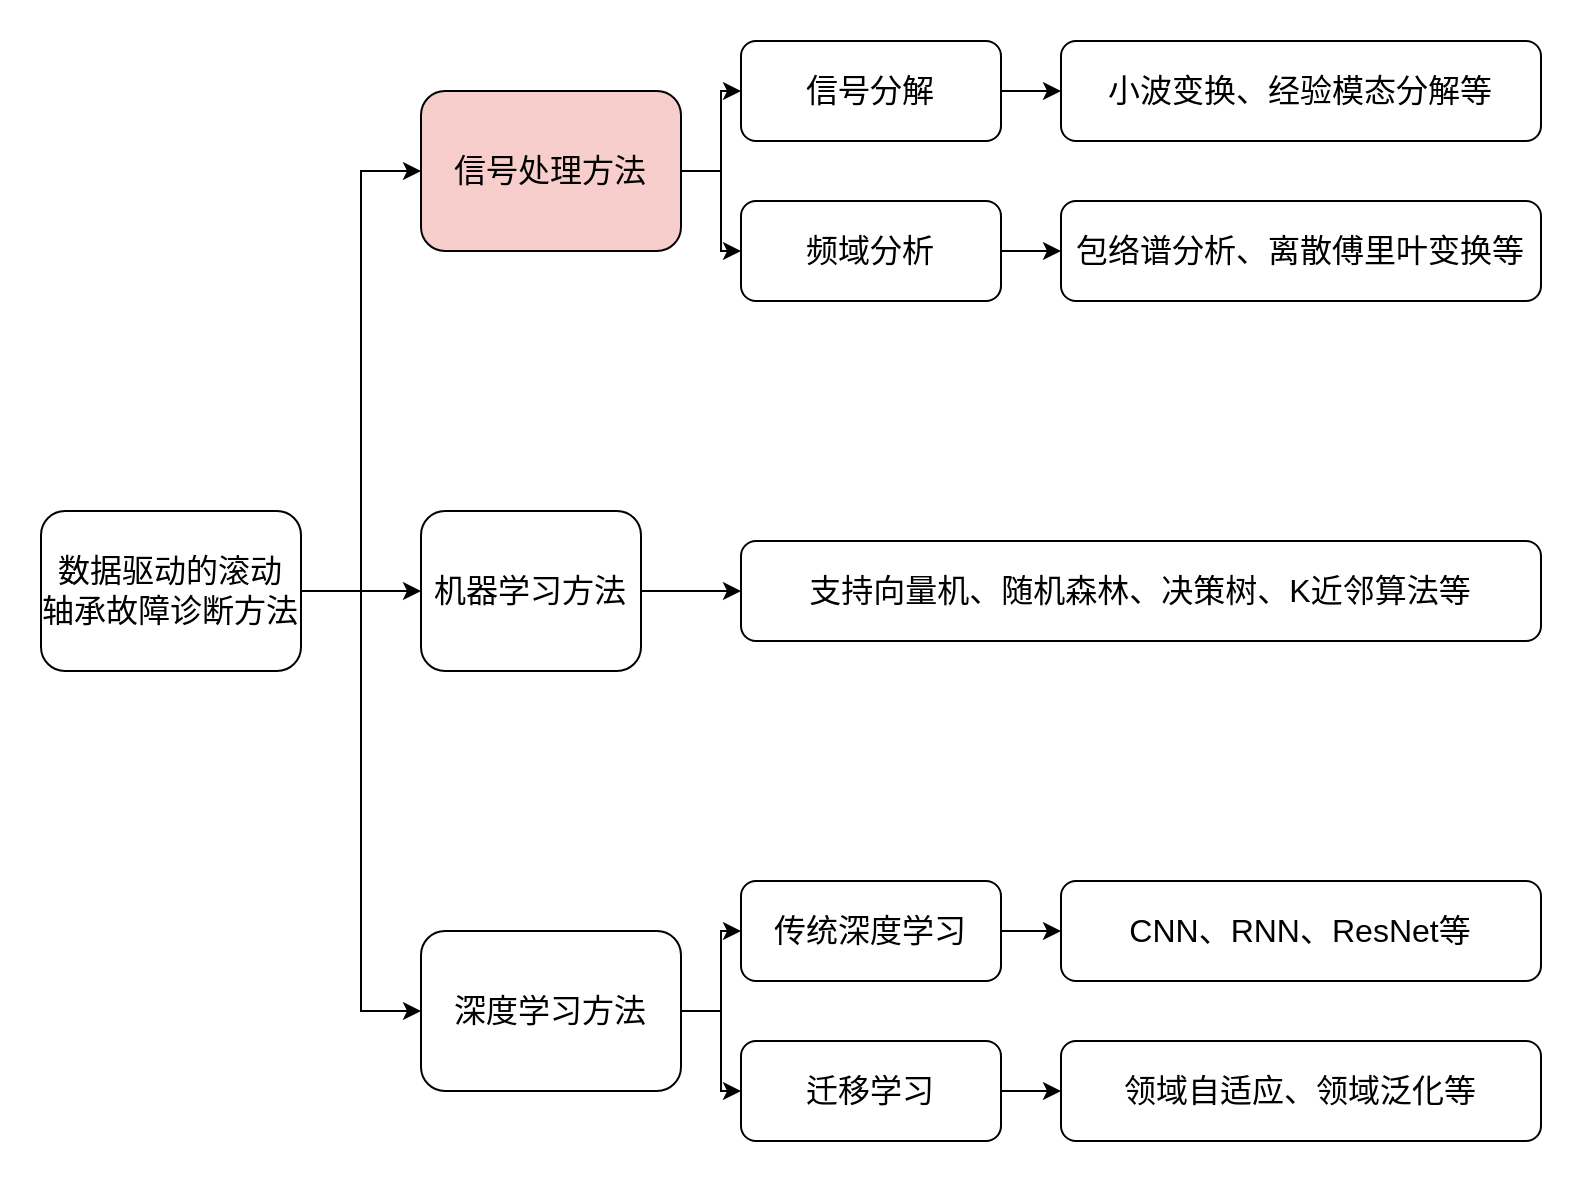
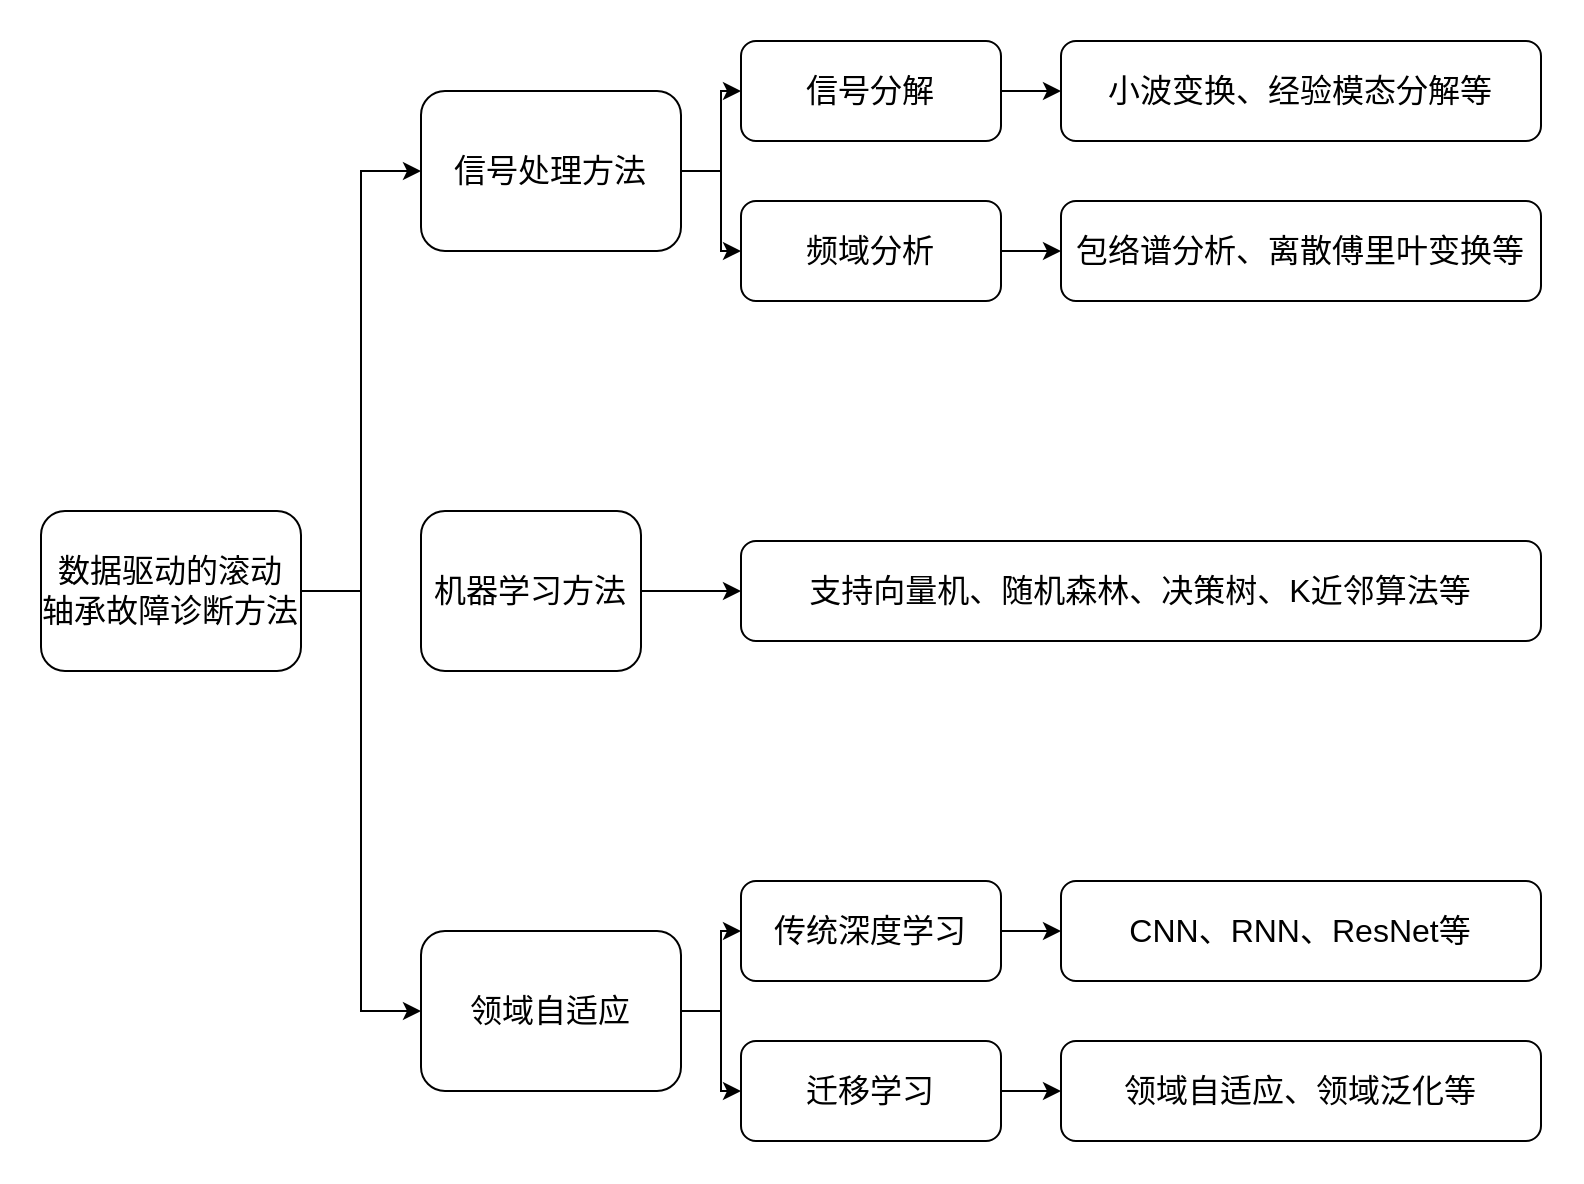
node "信号处理方法": fillcolor #f8cecc -> #ffffff
edge "数据驱动的滚动 轴承故障诊断方法" -> "机器学习方法": removed
node "深度学习方法": label "深度学习方法" -> "领域自适应"
